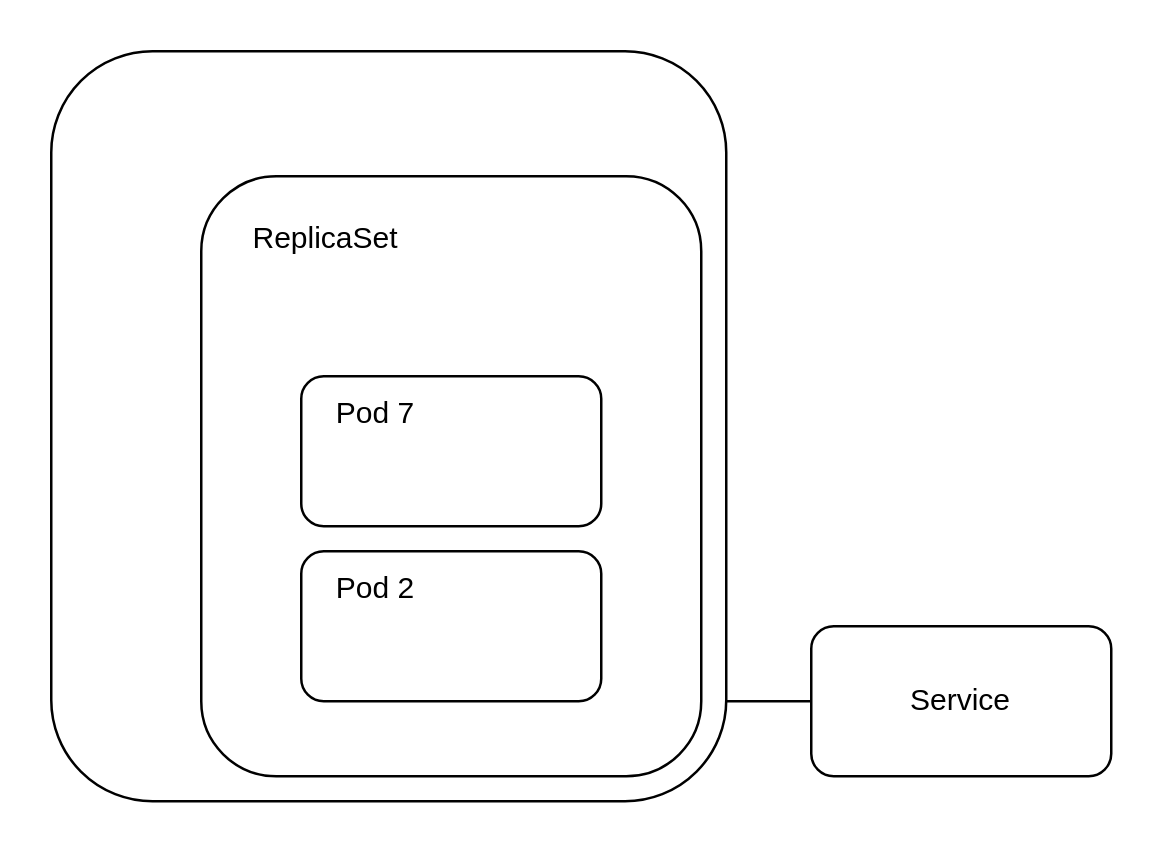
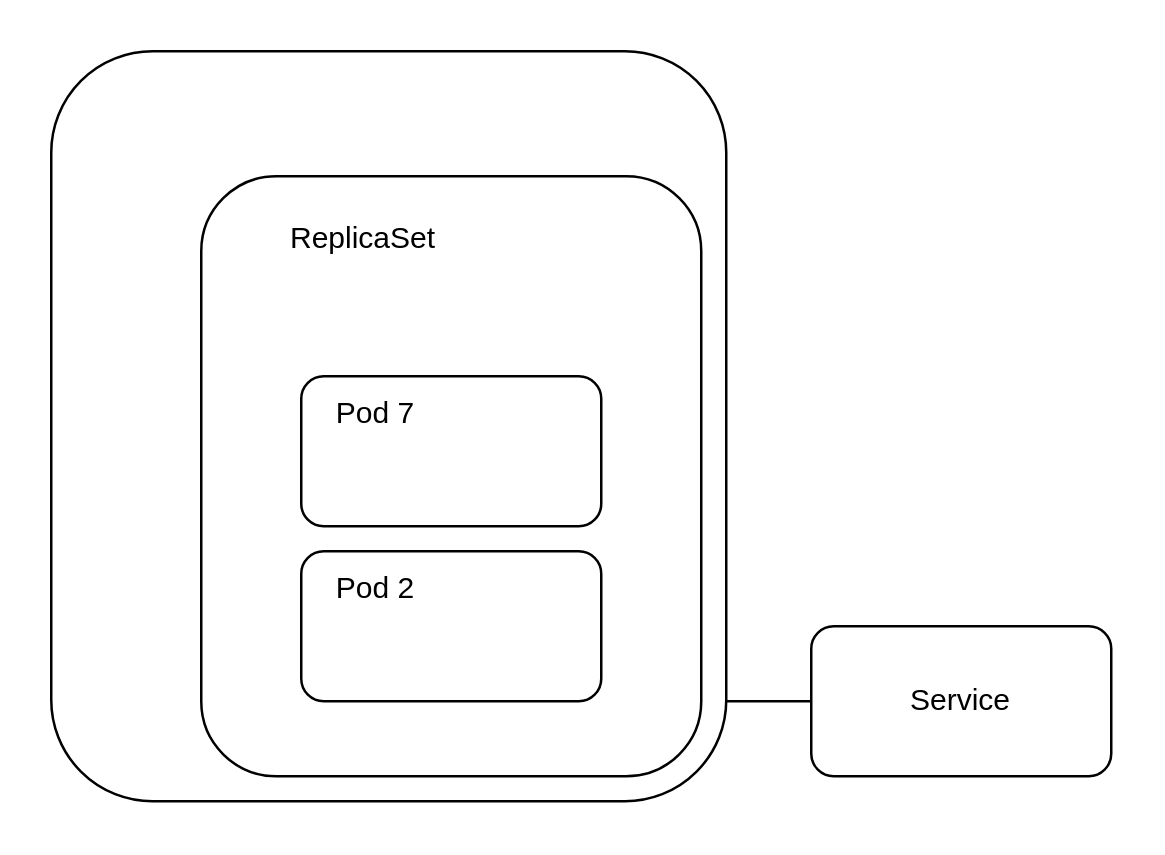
node "ReplicaSet": moved (326, 239) -> (364, 239)
